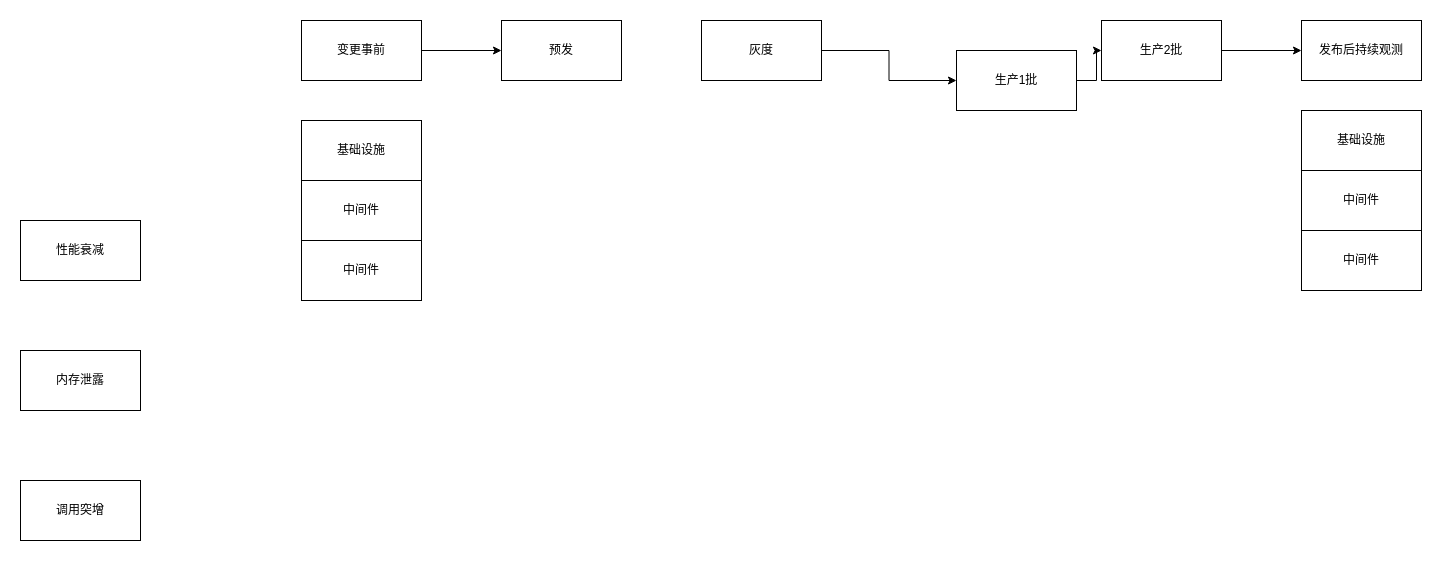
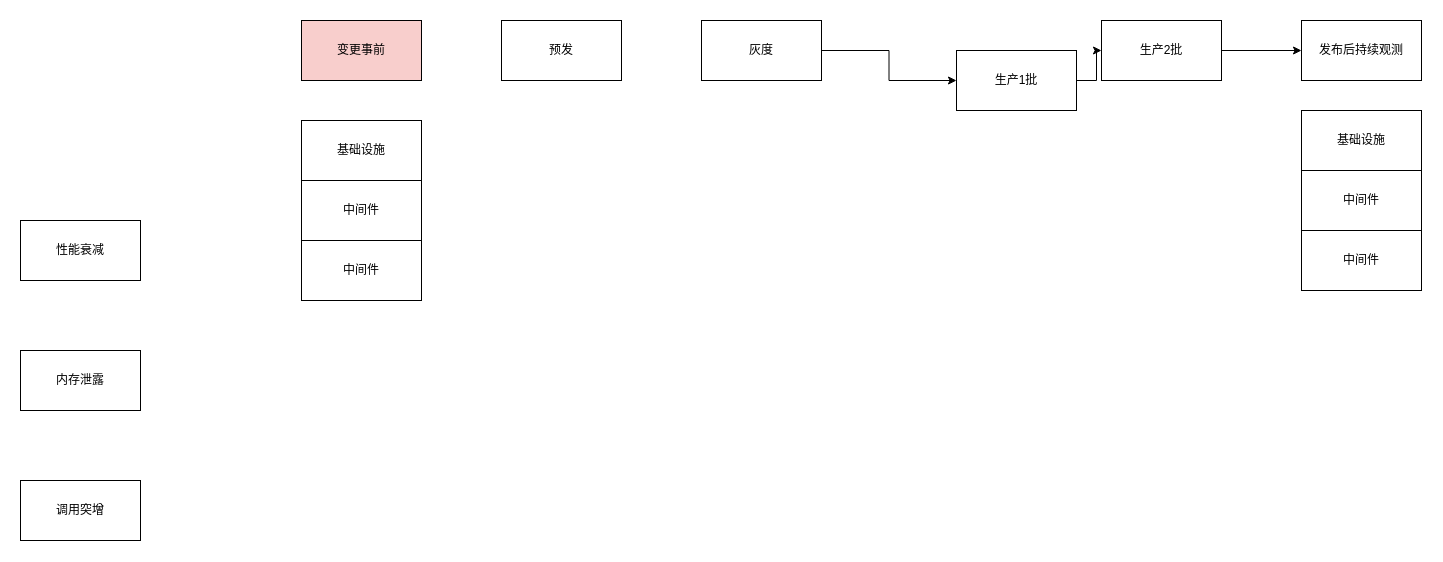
node "变更事前": fillcolor #ffffff -> #f8cecc
edge "变更事前" -> "预发": removed
